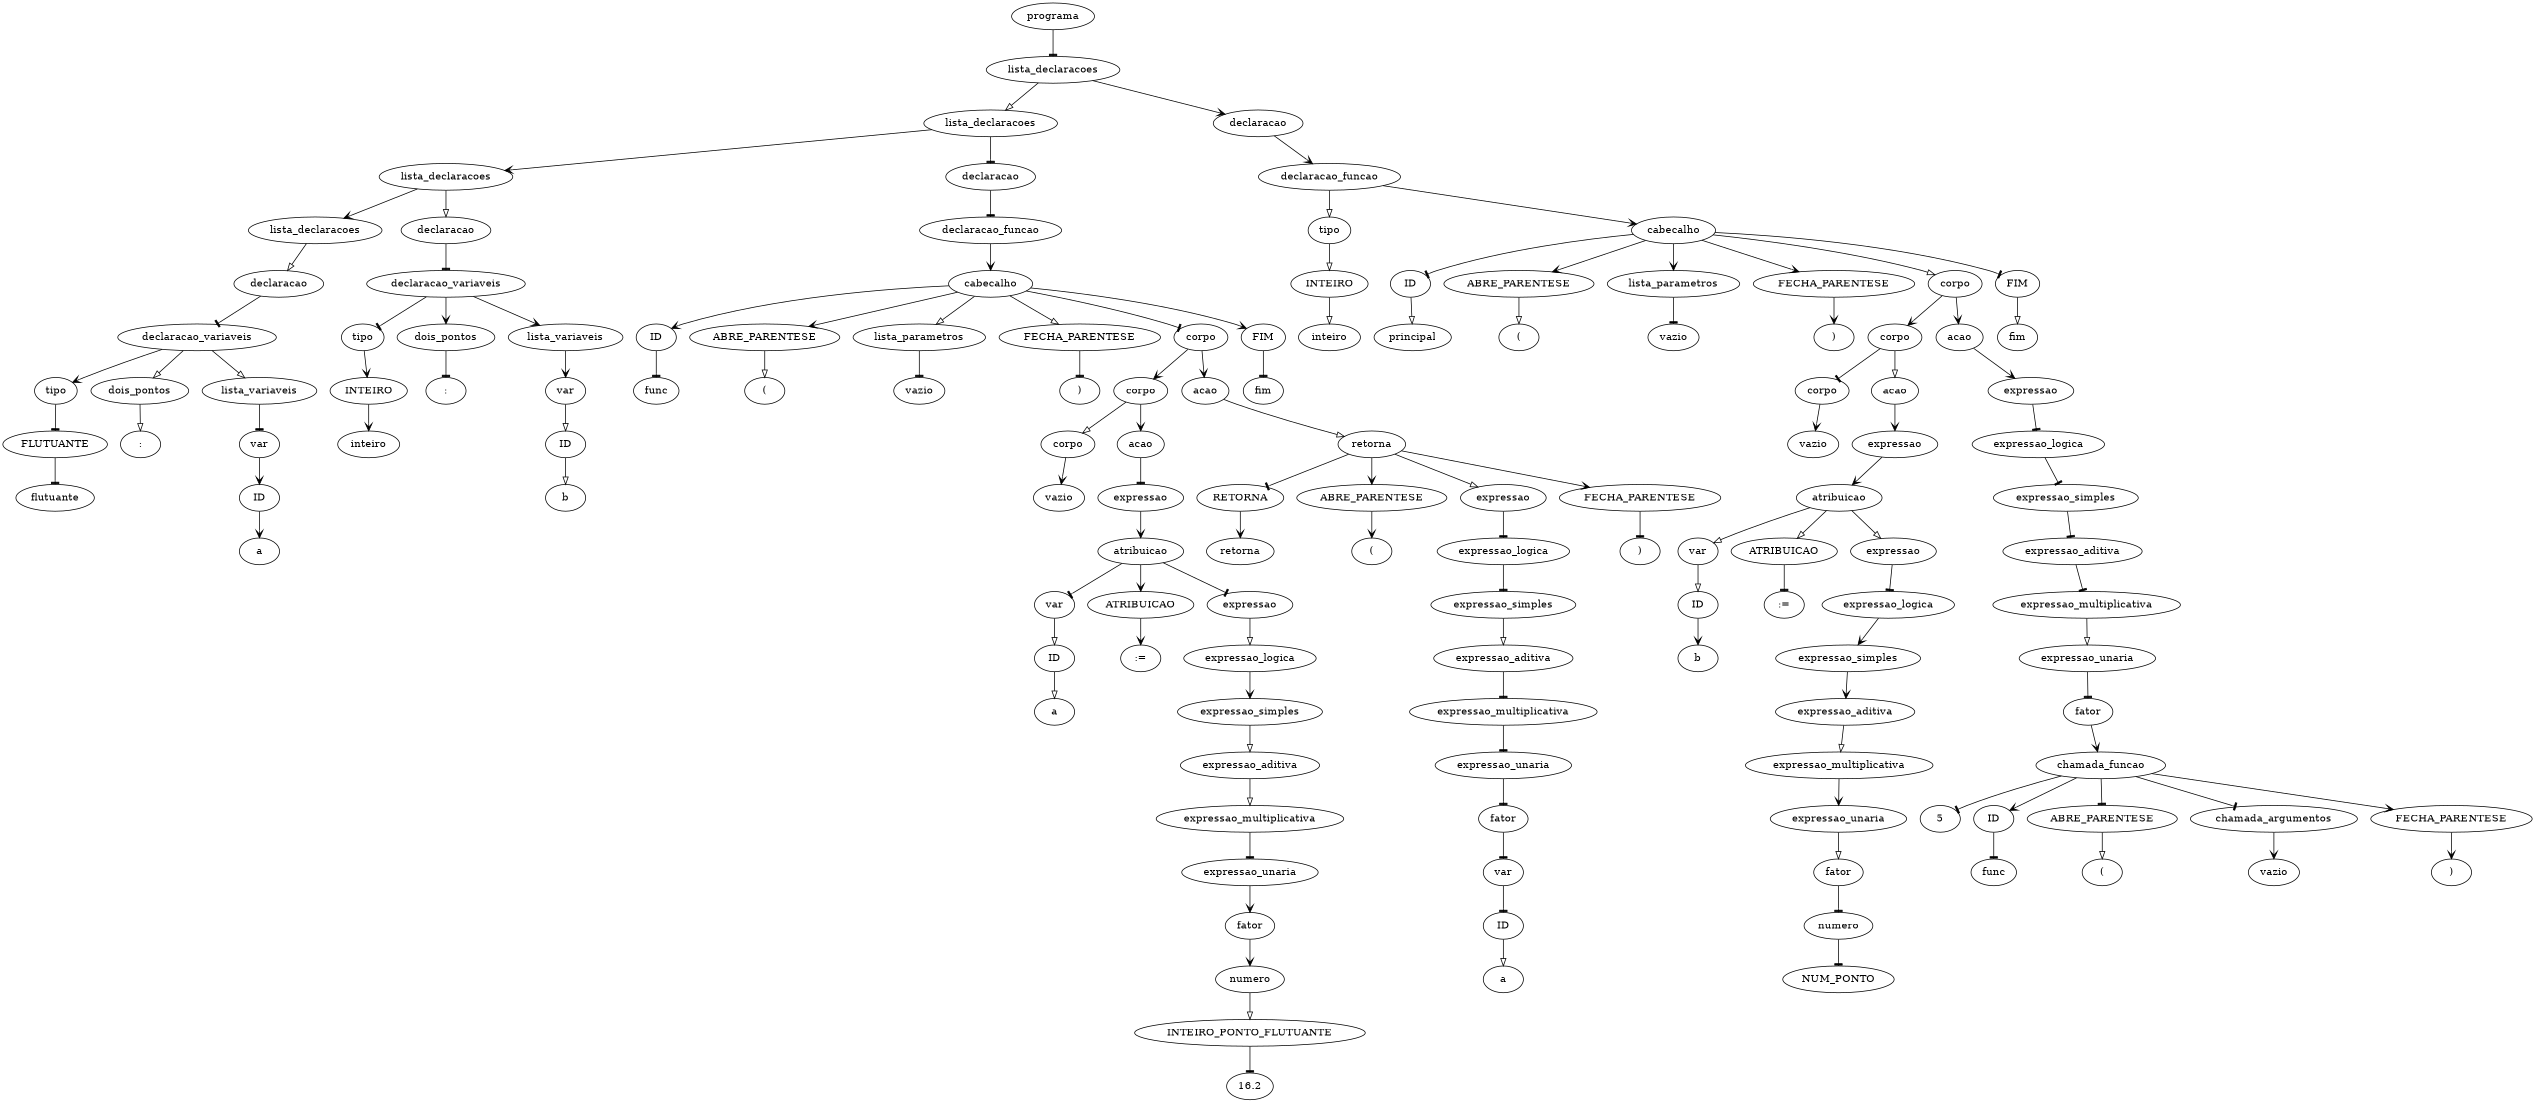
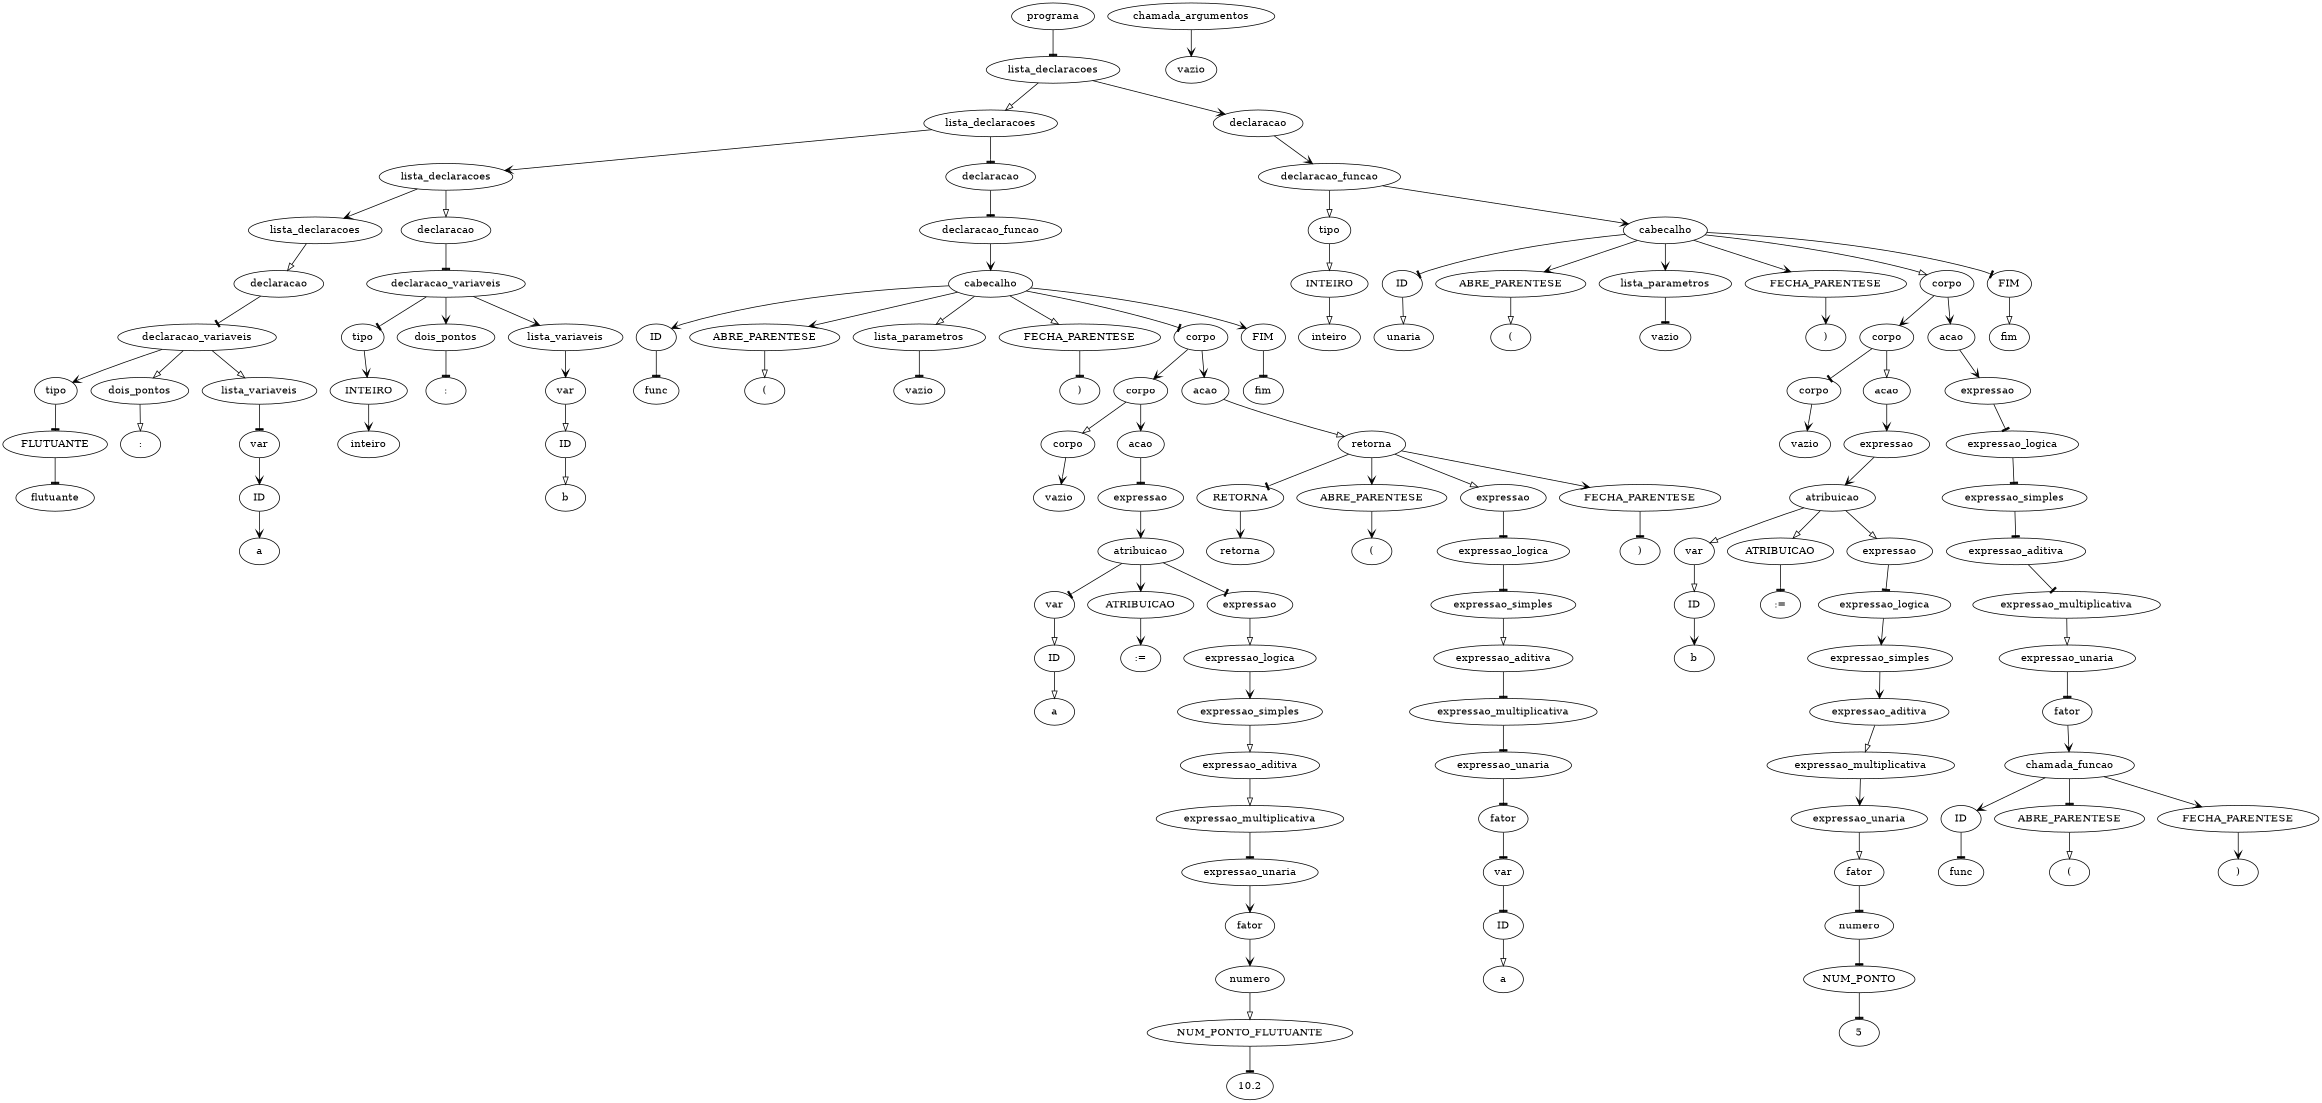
node "principal": label "principal" -> "unaria"
edge "chamada_funcao" -> "5": now "NUM_PONTO" -> "5"
edge "chamada_funcao" -> "chamada_argumentos": removed
node "INTEIRO_PONTO_FLUTUANTE": label "INTEIRO_PONTO_FLUTUANTE" -> "NUM_PONTO_FLUTUANTE"
node "16.2": label "16.2" -> "10.2"
